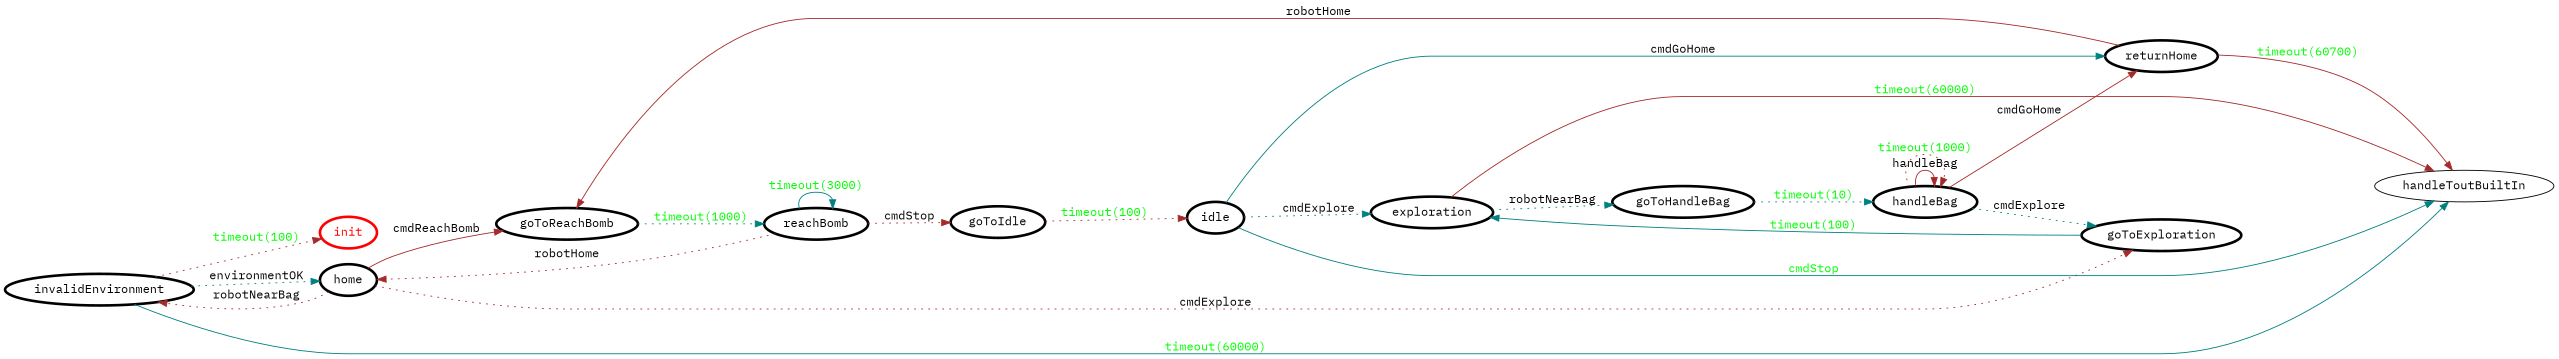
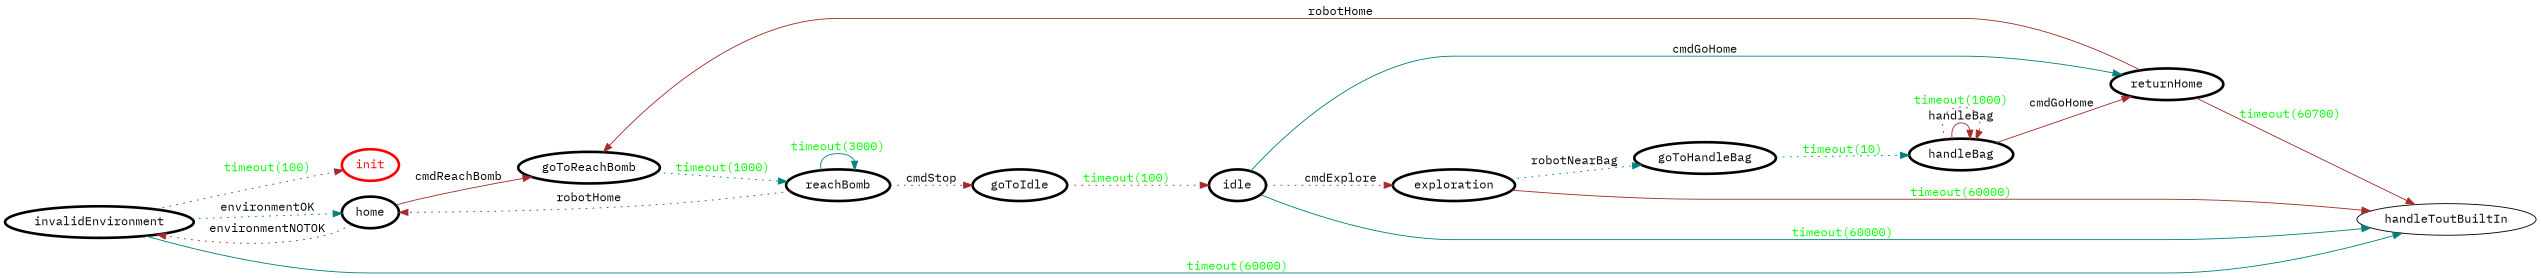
edge "idle" -> "exploration": color teal -> brown
node "goToExploration": removed
edge "idle" -> "handleToutBuiltIn": label "cmdStop" -> "timeout(60000)"
edge "home" -> "invalidEnvironment": label "robotNearBag" -> "environmentNOTOK"
